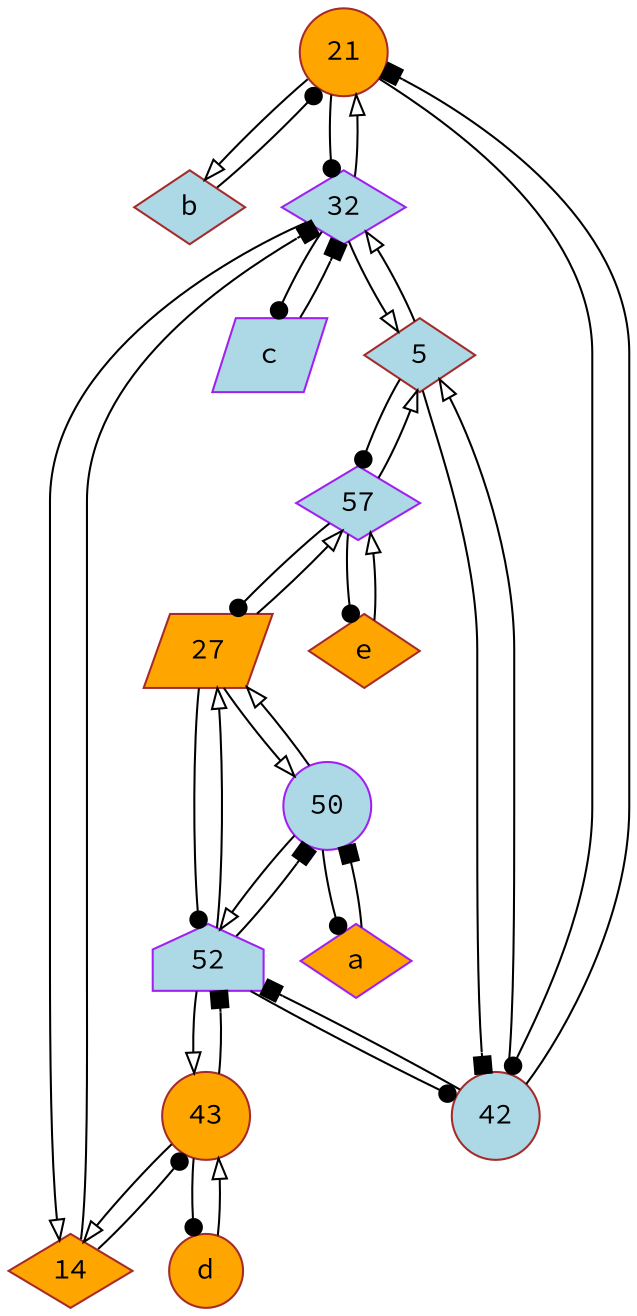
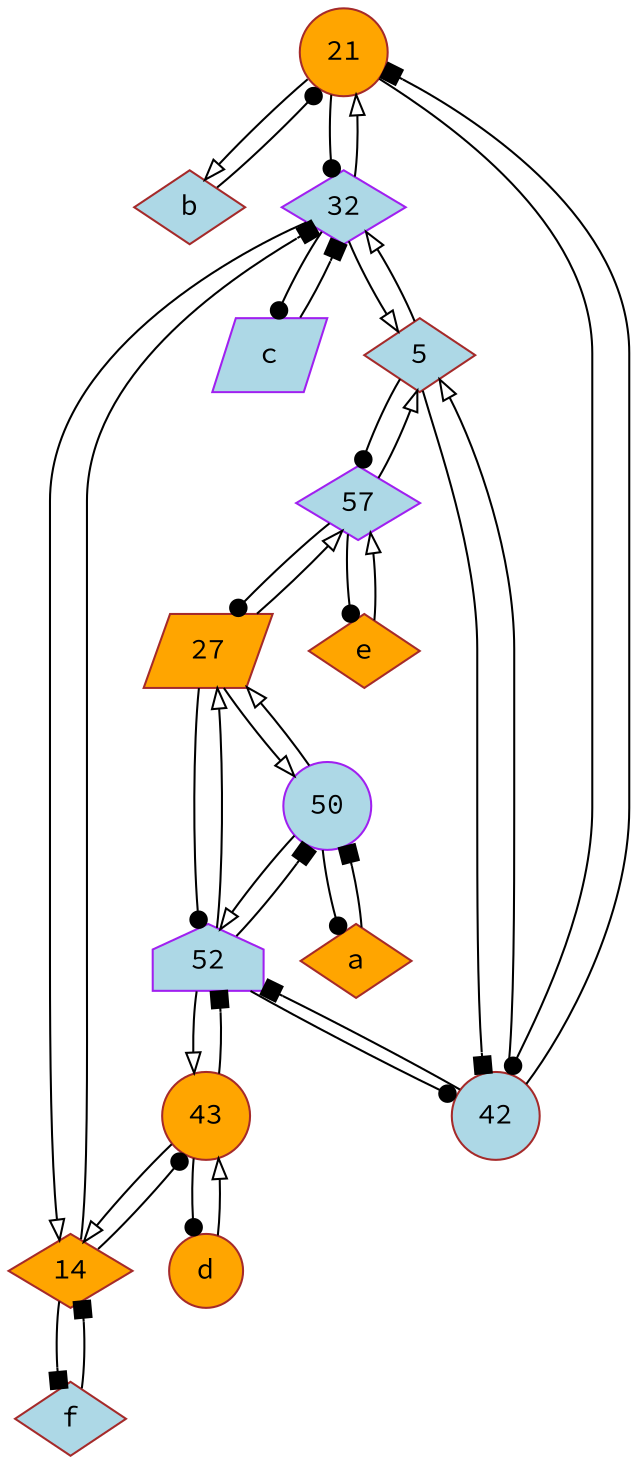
node "a": color purple -> brown
node "f": added
